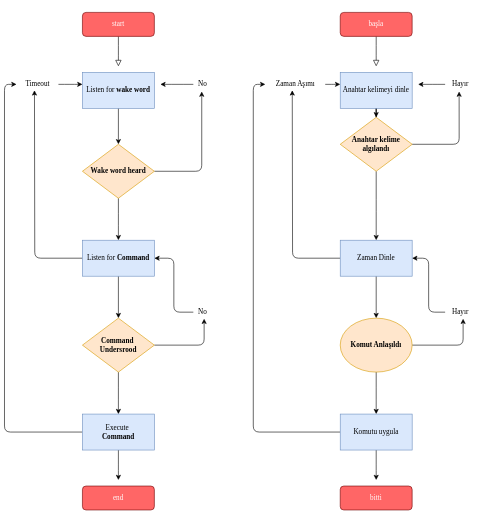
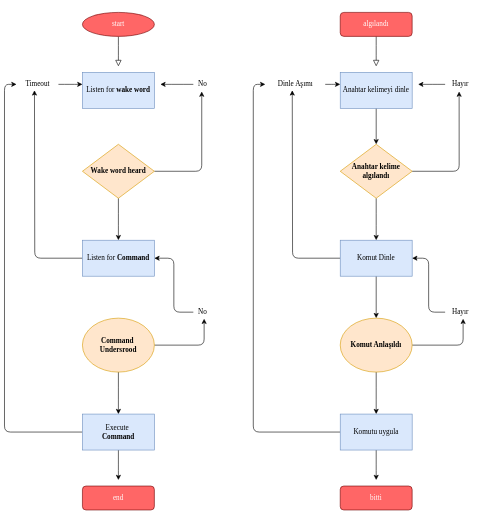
node "start": shape rounded rectangle -> ellipse
node "başla": label "başla" -> "algılandı"
node "Zaman Aşımı": label "Zaman Aşımı" -> "Dinle Aşımı"
edge "Listen for wake word" -> "Wake word heard": removed
node "Anahtar kelime algılandı": moved (377, 144) -> (377, 171)
node "Zaman Dinle": label "Zaman Dinle" -> "Komut Dinle"
edge "Listen for Command" -> "Command Undersrood": removed
node "Command Undersrood": shape diamond -> ellipse
